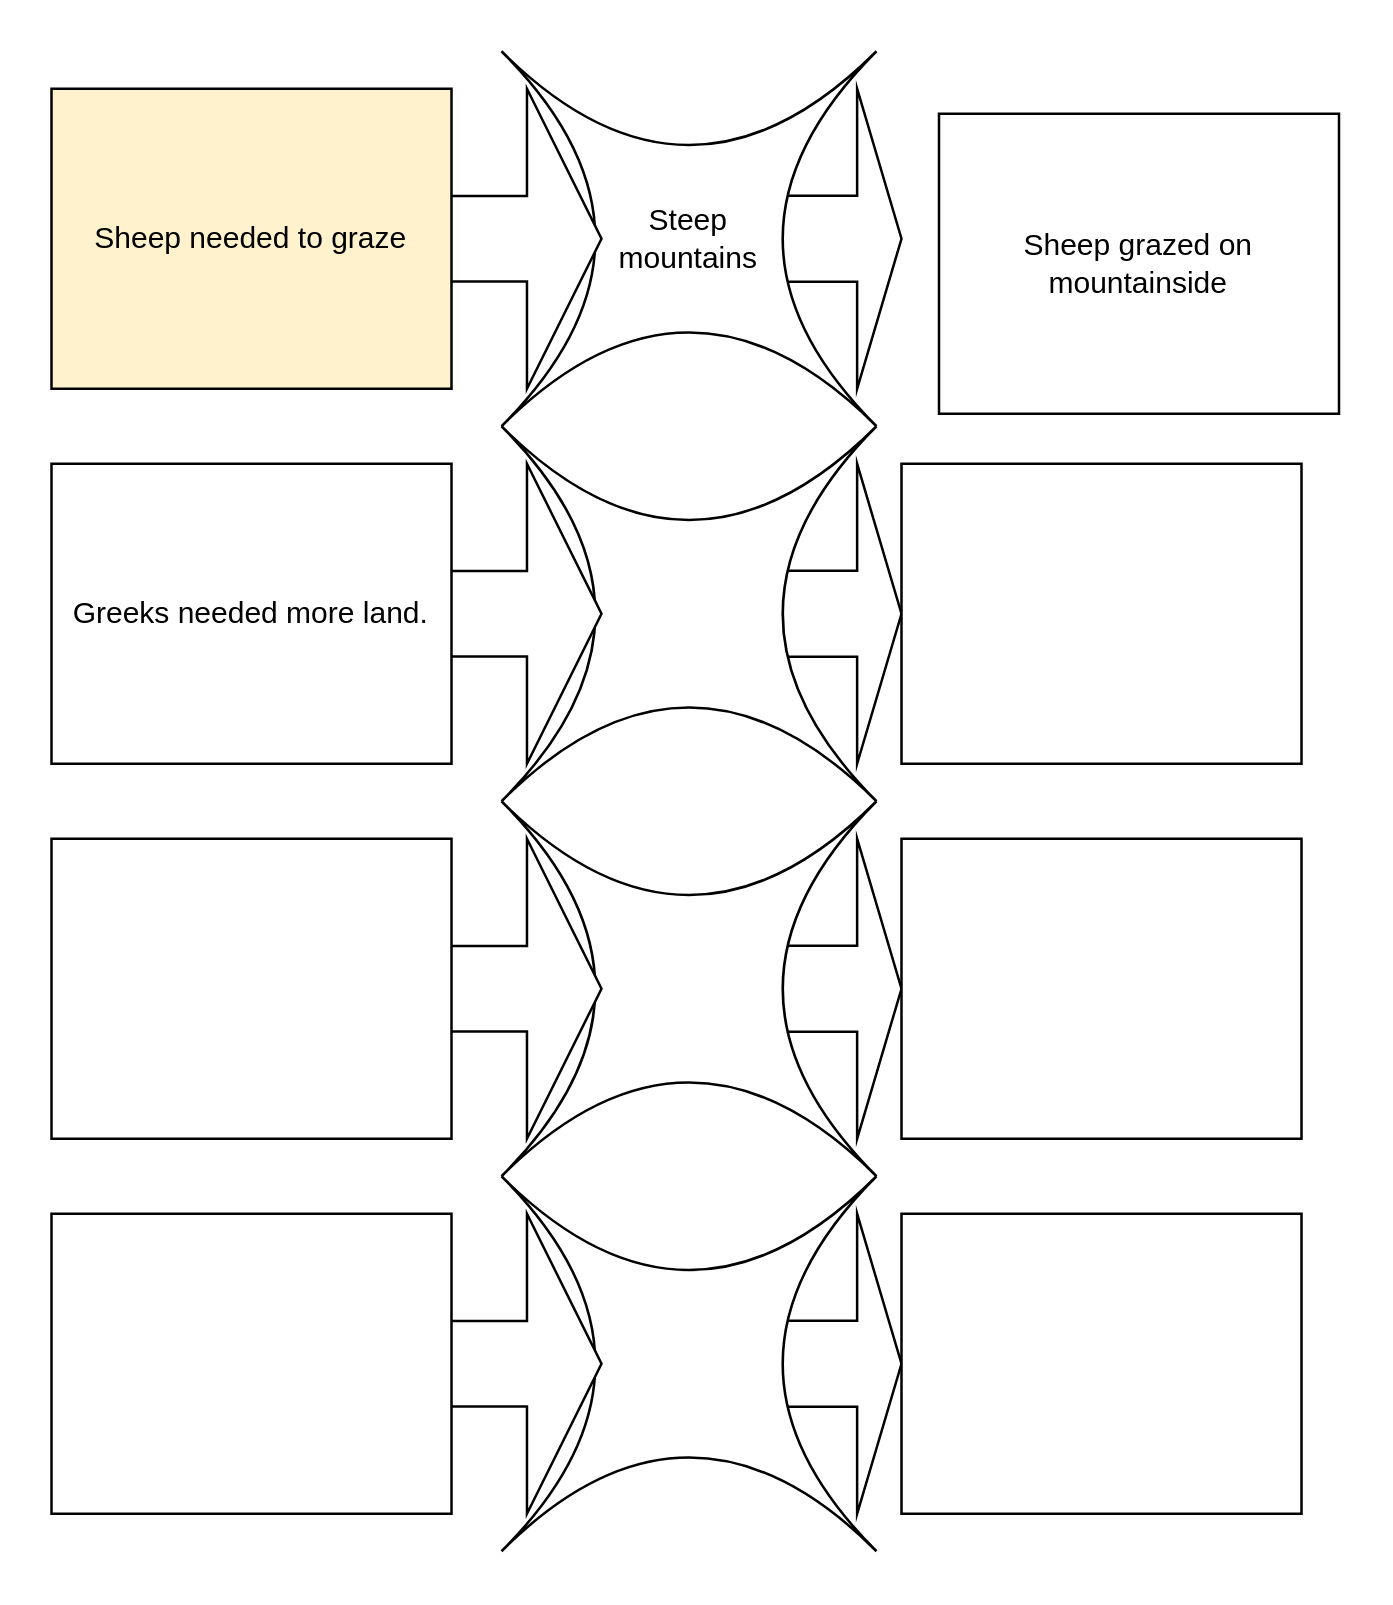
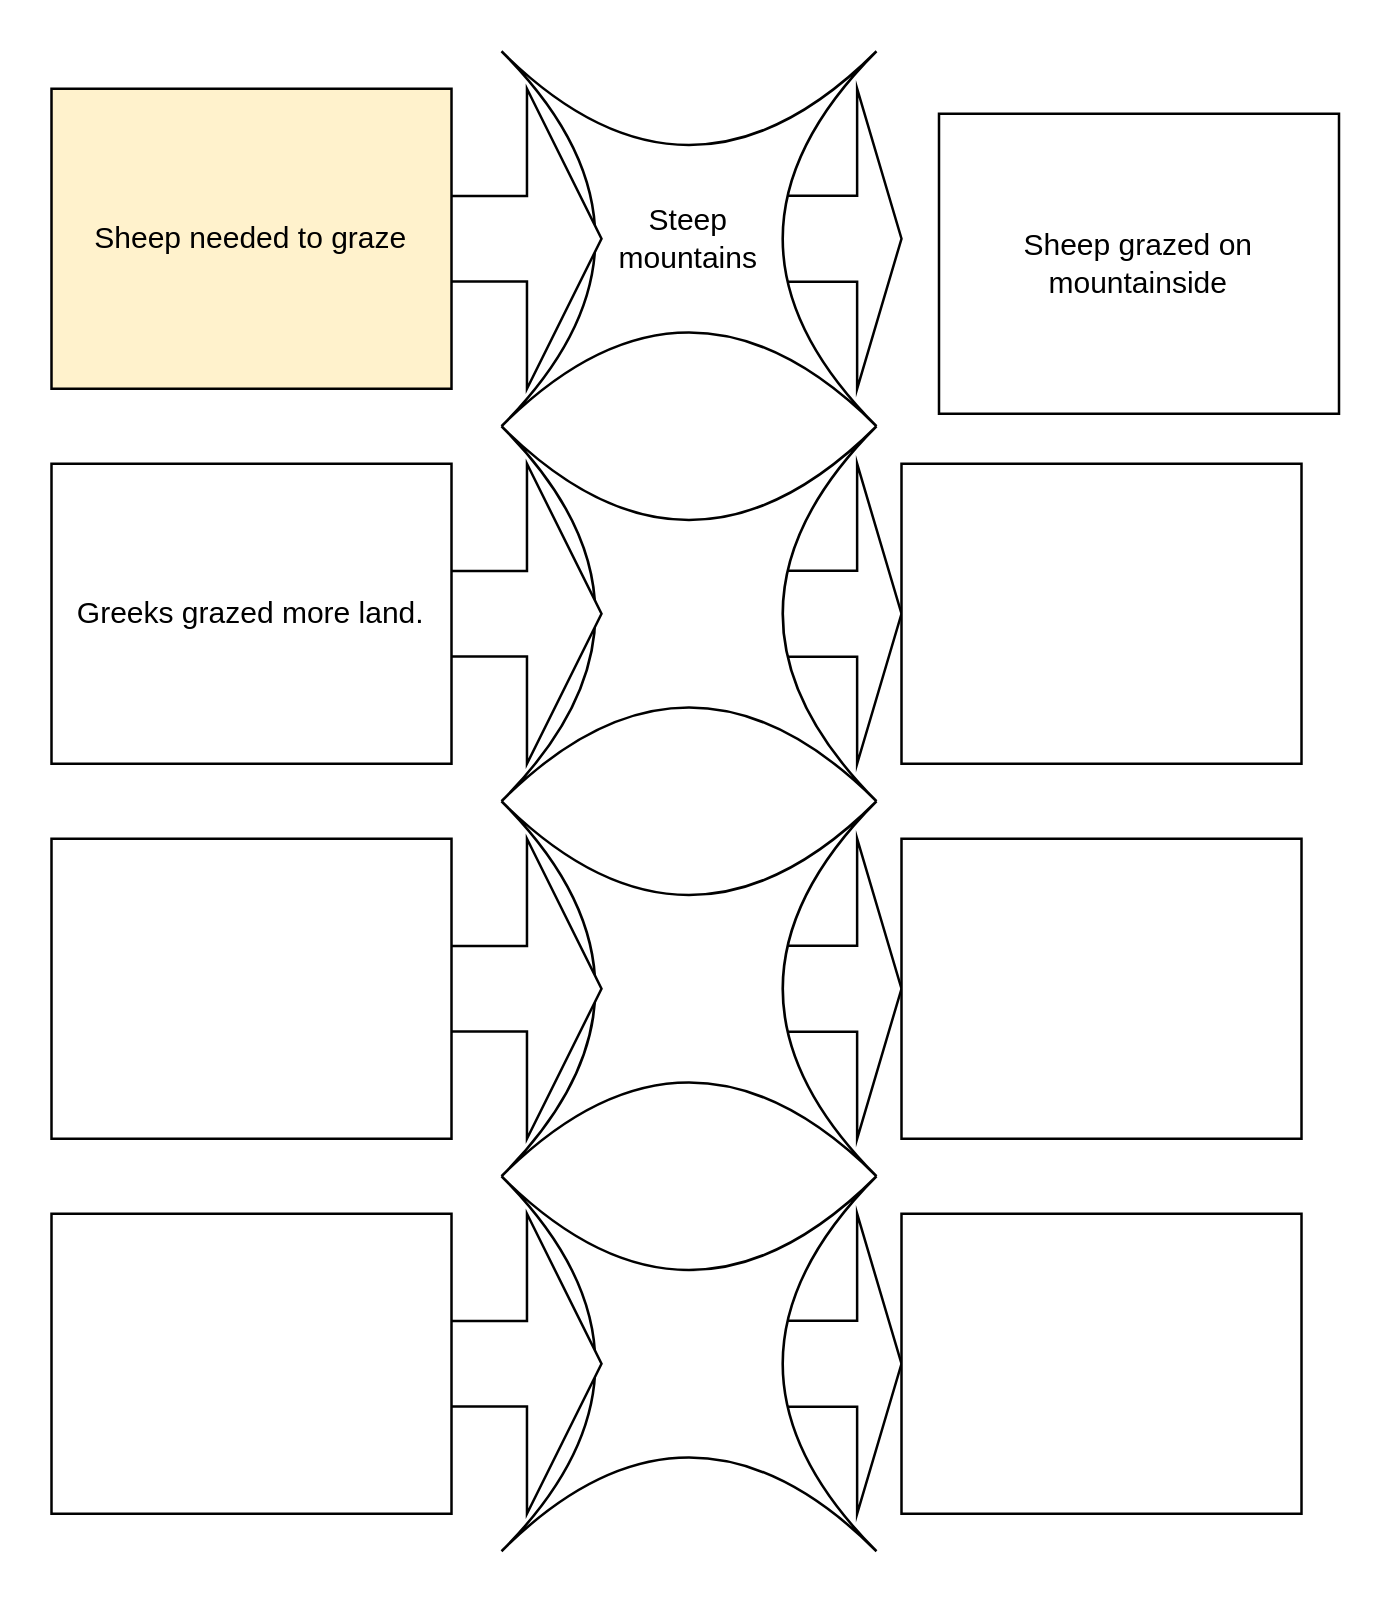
node "Greeks needed more land.": label "Greeks needed more land." -> "Greeks grazed more land."
